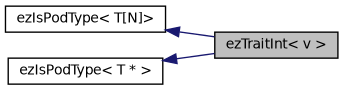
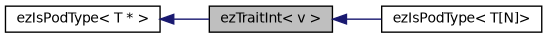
edge "ezTraitInt< v >" -> "ezIsPodType< T[N]>": reversed
